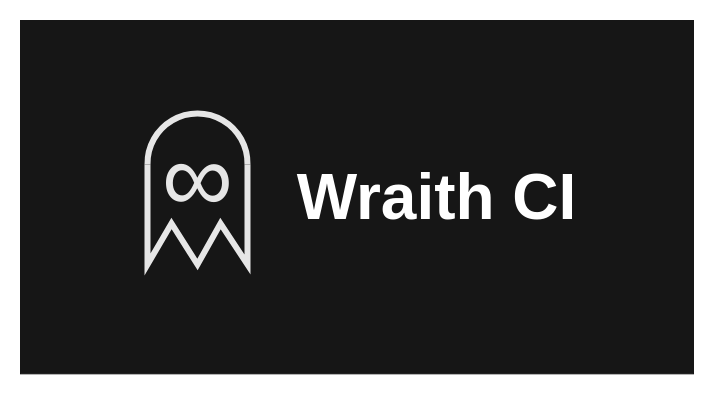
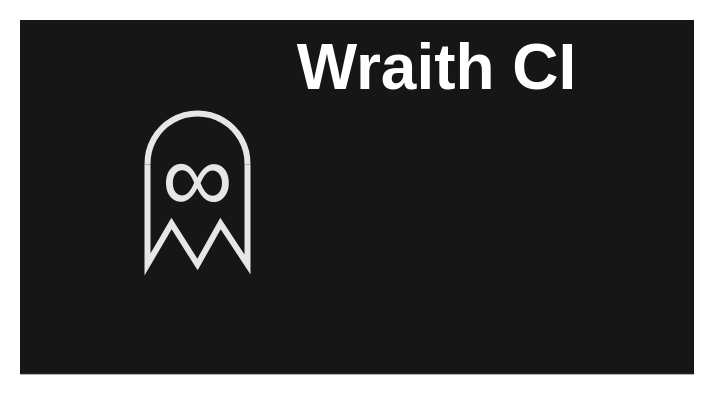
node "Wraith CI": moved (437, 197) -> (437, 67)
